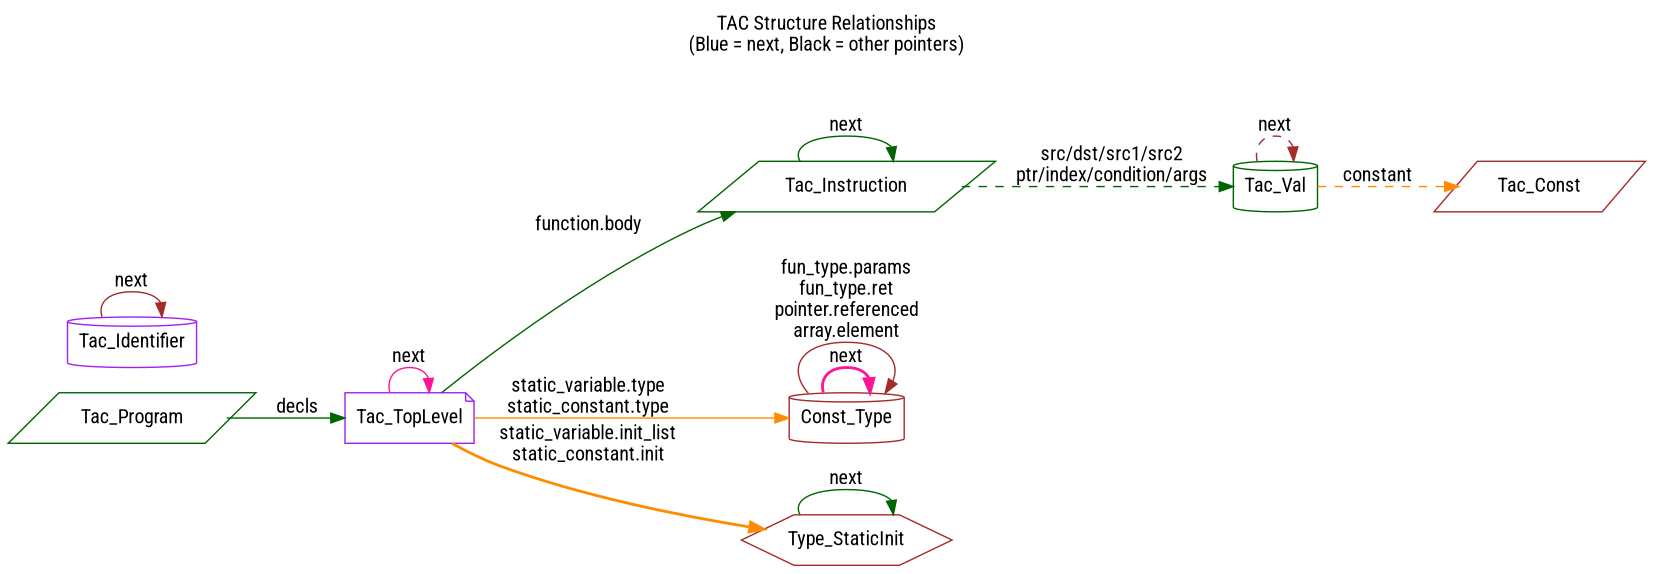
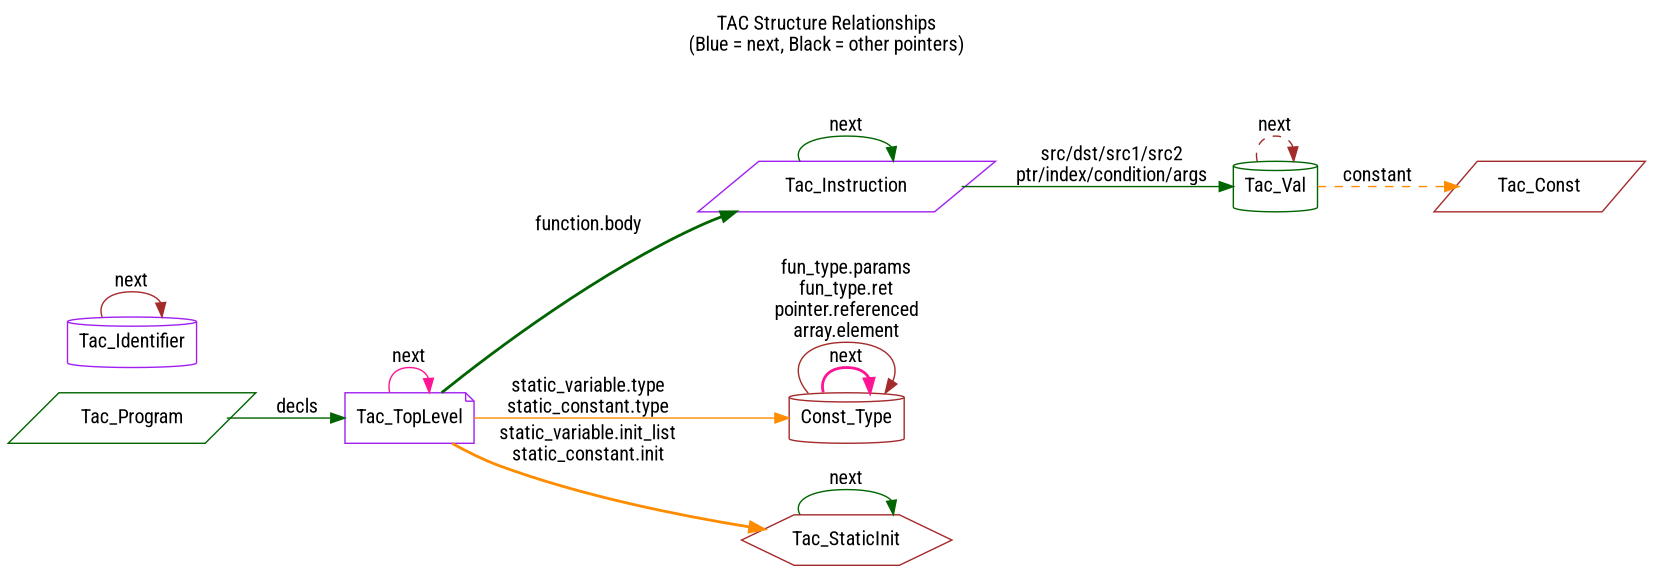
node "Tac_Instruction": color darkgreen -> purple
edge "Tac_Instruction" -> "Tac_Val": style dashed -> solid
edge "Tac_TopLevel" -> "Tac_Instruction": style solid -> bold
node "Type_StaticInit": label "Type_StaticInit" -> "Tac_StaticInit"
